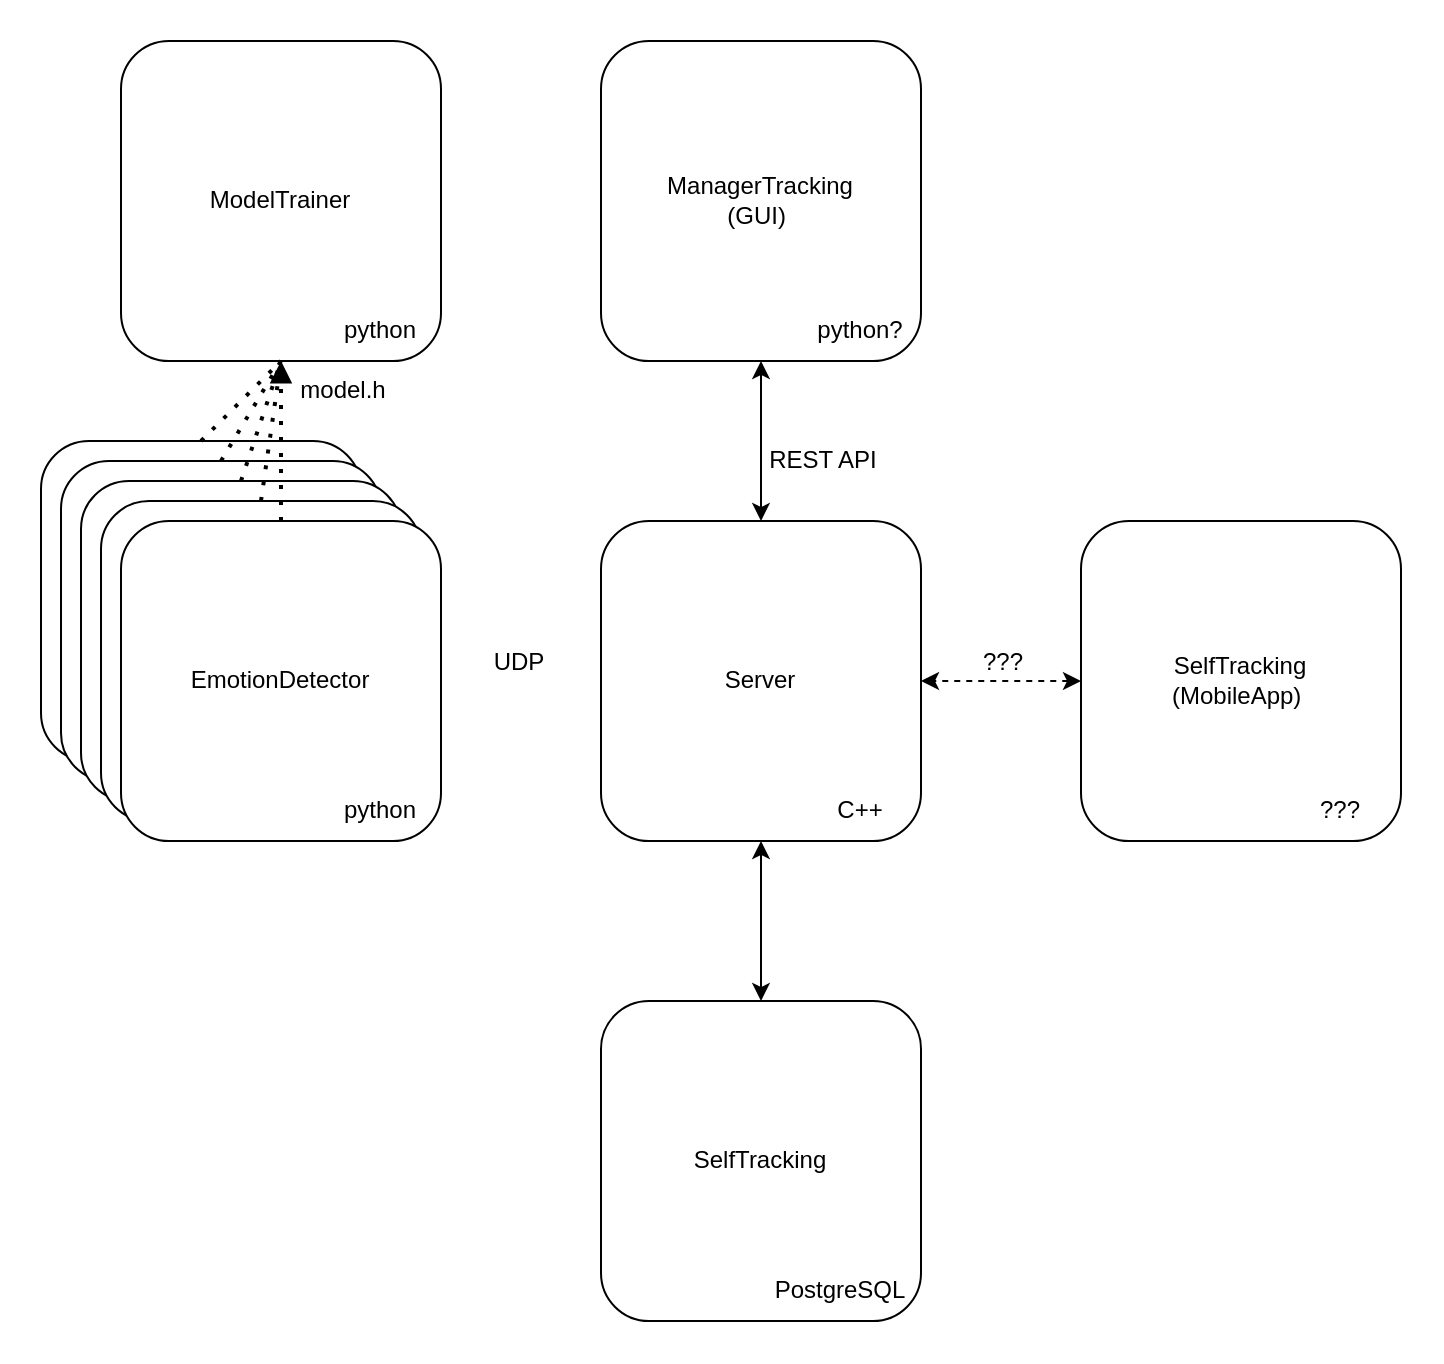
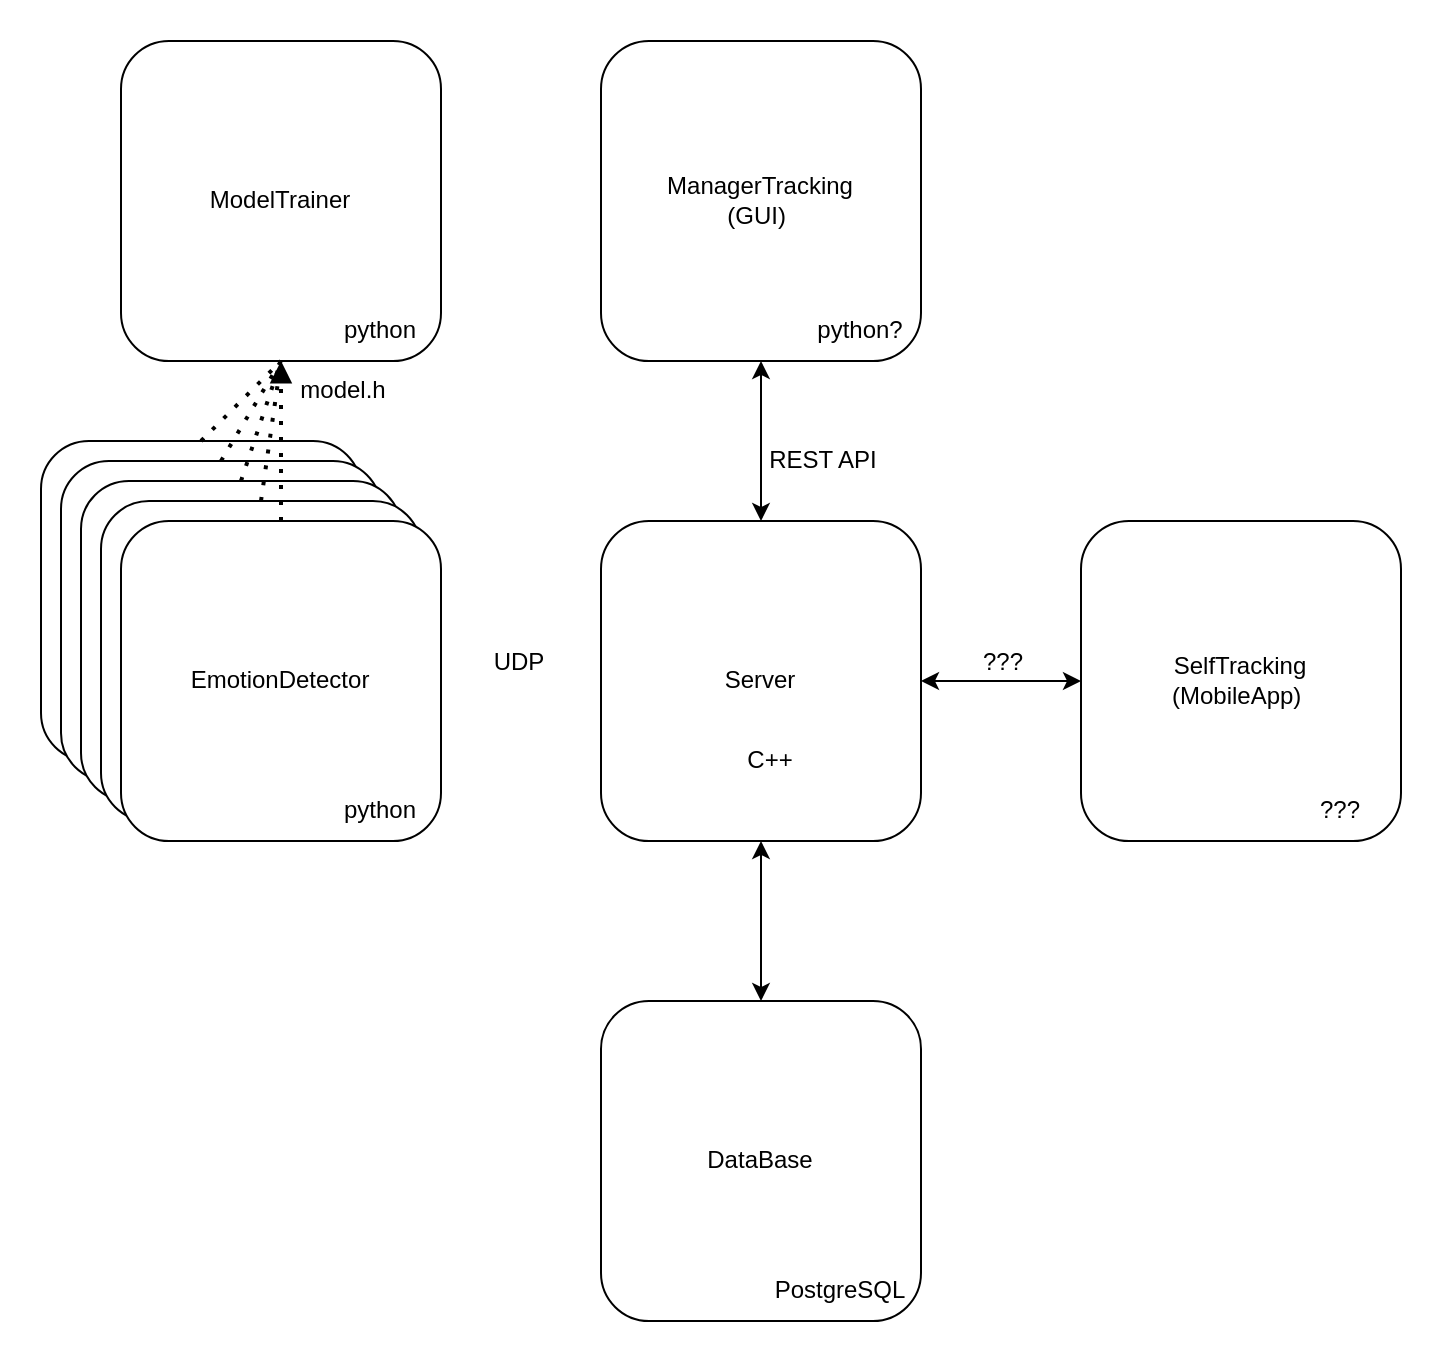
edge "Server" -- "SelfTracking (MobileApp)": style dashed -> solid
node "C++": moved (861, 811) -> (771, 761)
node "SelfTracking": label "SelfTracking" -> "DataBase"
